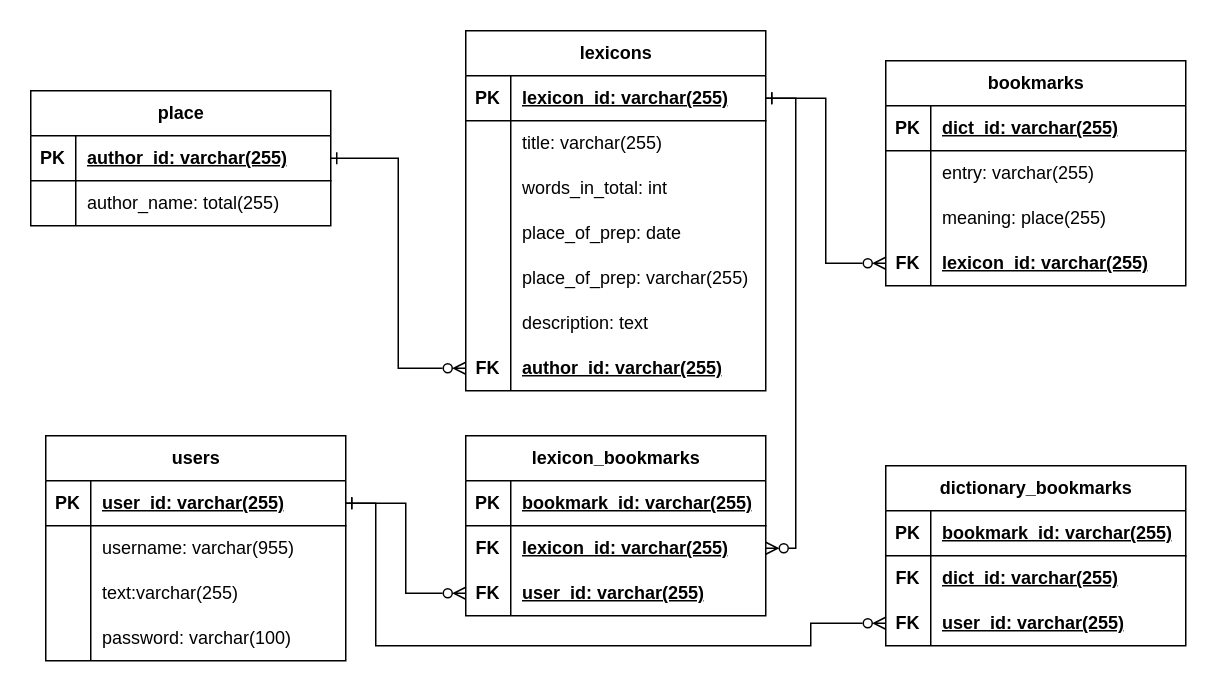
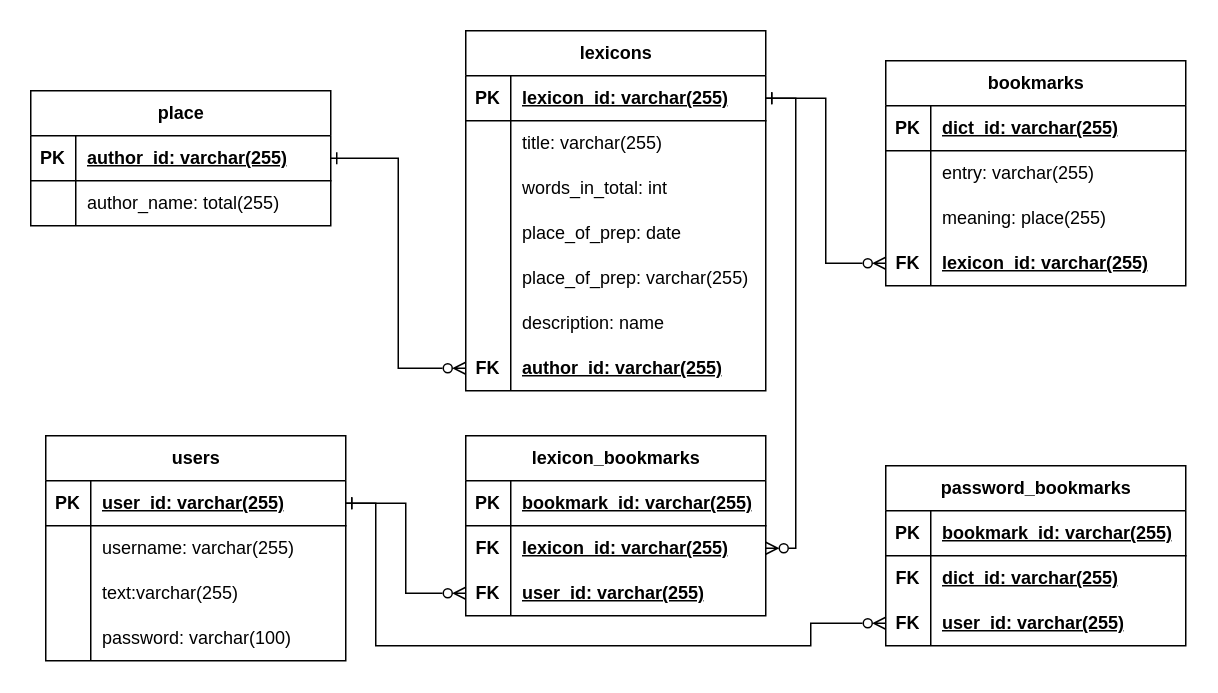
node "description: text": label "description: text" -> "description: name"
node "dictionary_bookmarks": label "dictionary_bookmarks" -> "password_bookmarks"
node "username: varchar(955)": label "username: varchar(955)" -> "username: varchar(255)"
